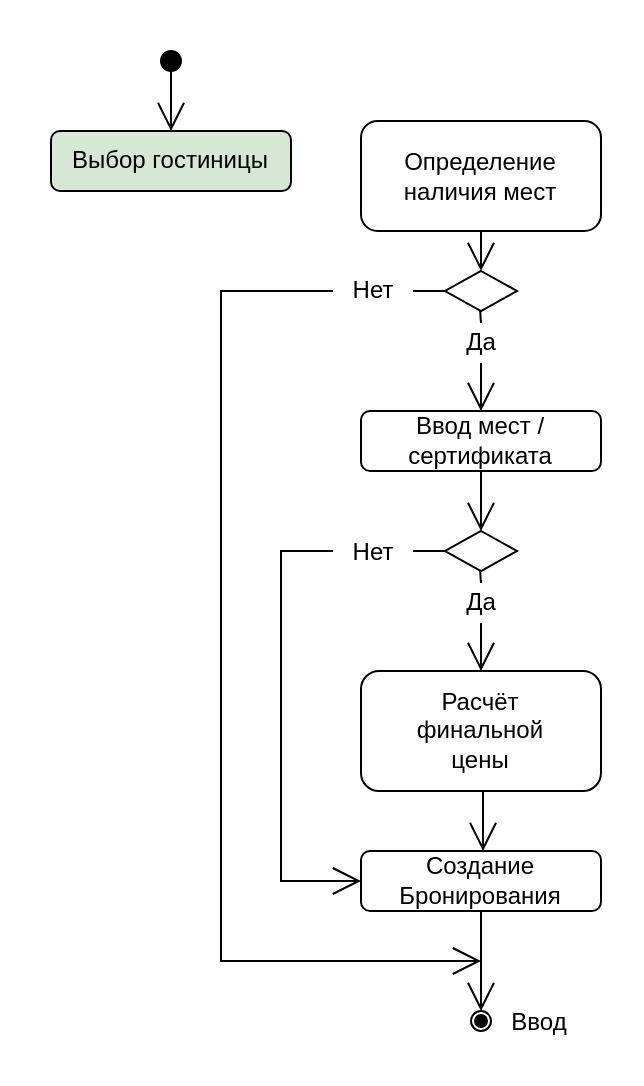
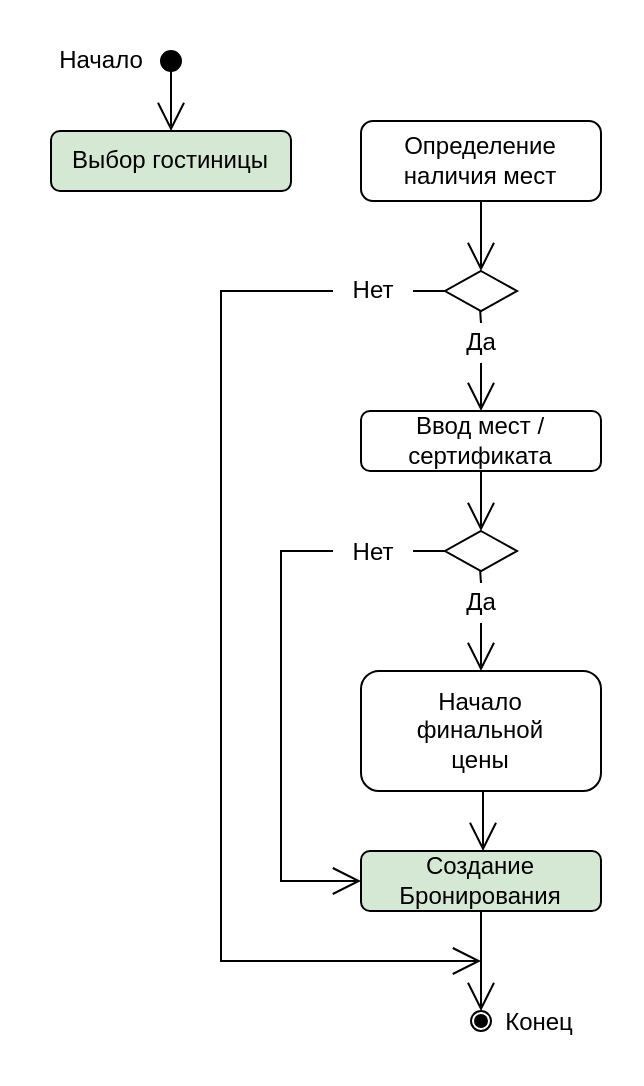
node "Начало": added
node "Определение наличия мест": size 240x110 -> 240x80
node "Расчёт финальной цены": label "Расчёт финальной цены" -> "Начало финальной цены"
node "Создание Бронирования": fillcolor #ffffff -> #d5e8d4
node "Ввод": label "Ввод" -> "Конец"
